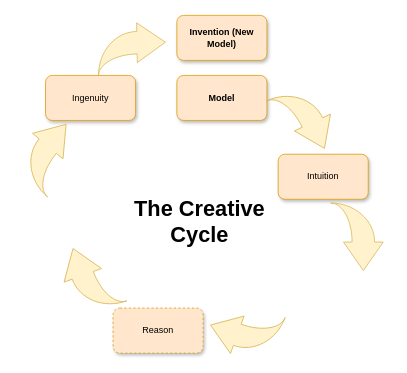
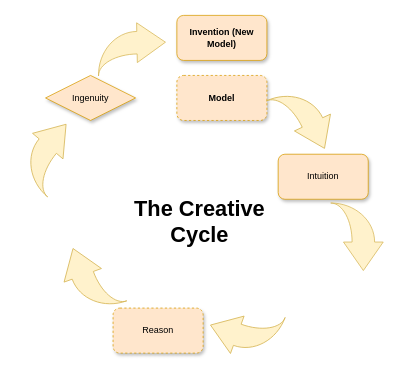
node "Ingenuity": shape rounded rectangle -> diamond
node "Model": style solid -> dashed
